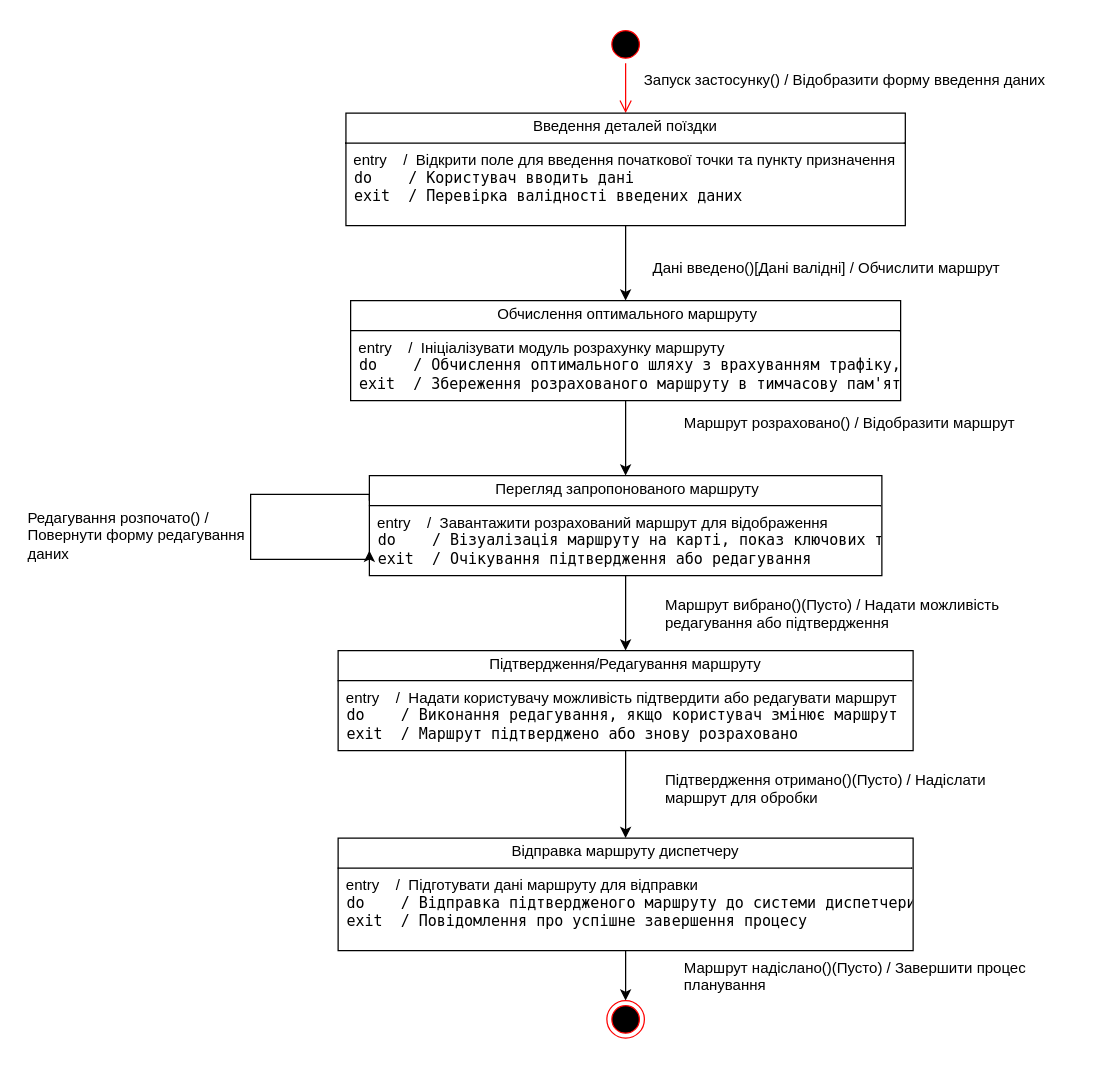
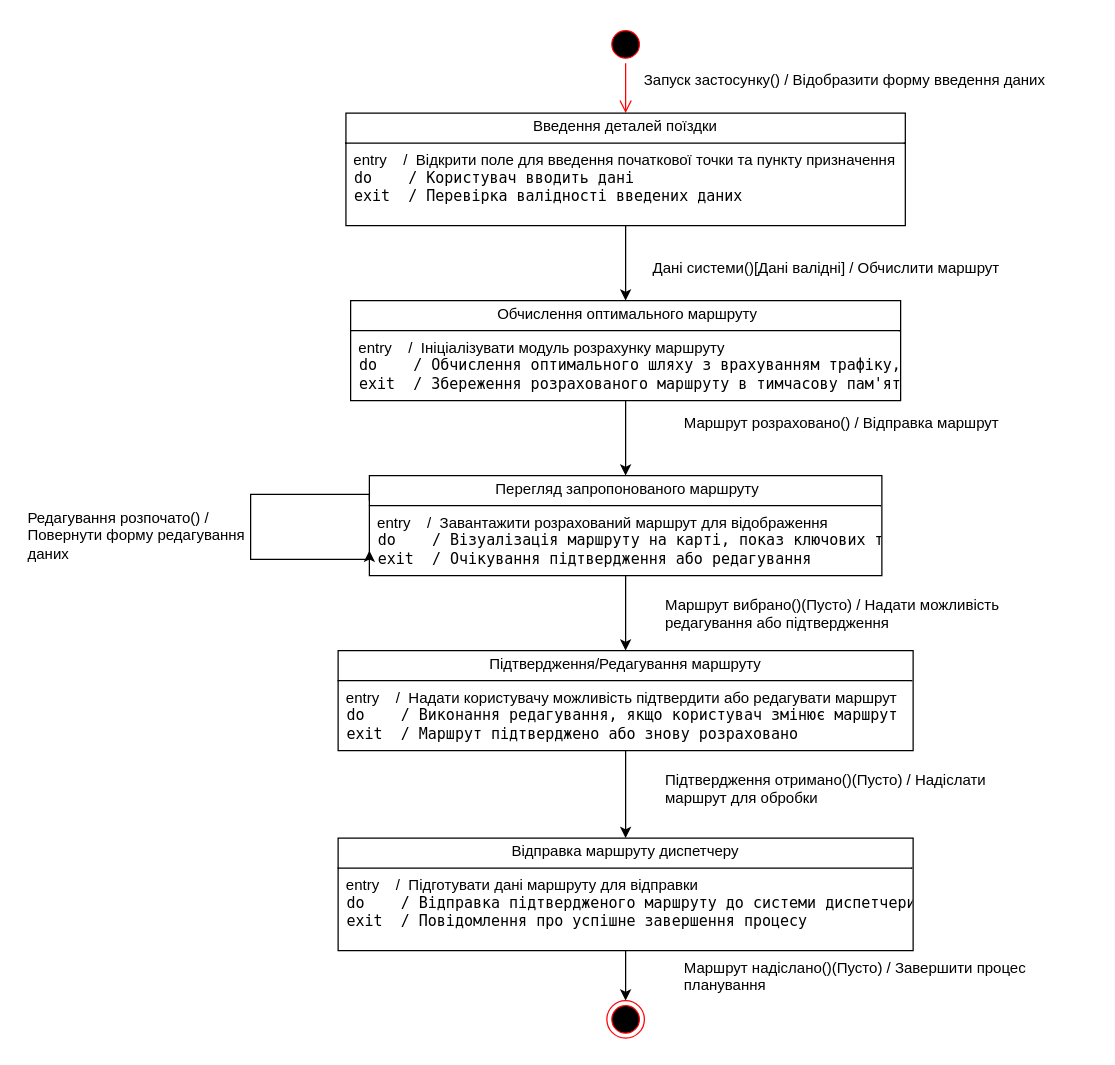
node "Дані введено()[Дані валідні] / Обчислити маршрут": label "Дані введено()[Дані валідні] / Обчислити маршрут" -> "Дані системи()[Дані валідні] / Обчислити маршрут"
node "Маршрут розраховано() / Відобразити маршрут": label "Маршрут розраховано() / Відобразити маршрут" -> "Маршрут розраховано() / Відправка маршрут"
